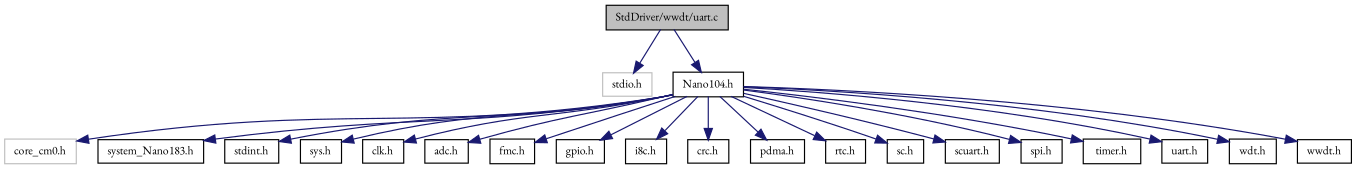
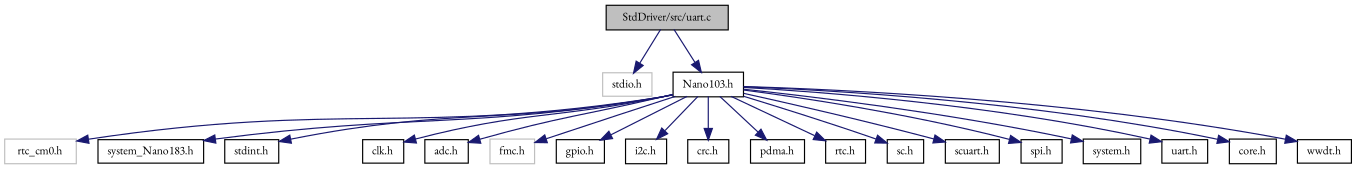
node "StdDriver/wwdt/uart.c": label "StdDriver/wwdt/uart.c" -> "StdDriver/src/uart.c"
node "Nano104.h": label "Nano104.h" -> "Nano103.h"
node "core_cm0.h": label "core_cm0.h" -> "rtc_cm0.h"
node "sys.h": removed
node "fmc.h": color black -> grey75
node "i8c.h": label "i8c.h" -> "i2c.h"
node "timer.h": label "timer.h" -> "system.h"
node "wdt.h": label "wdt.h" -> "core.h"
